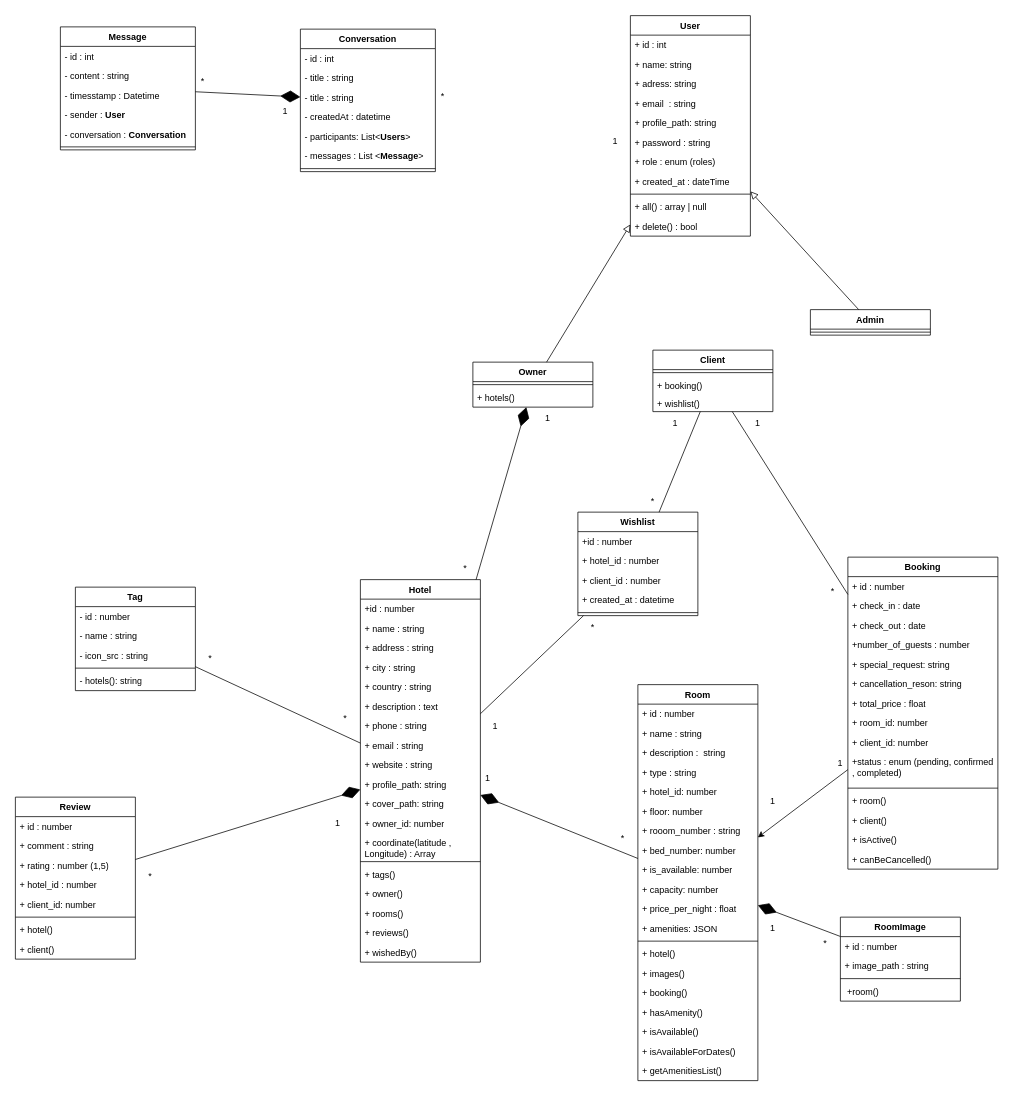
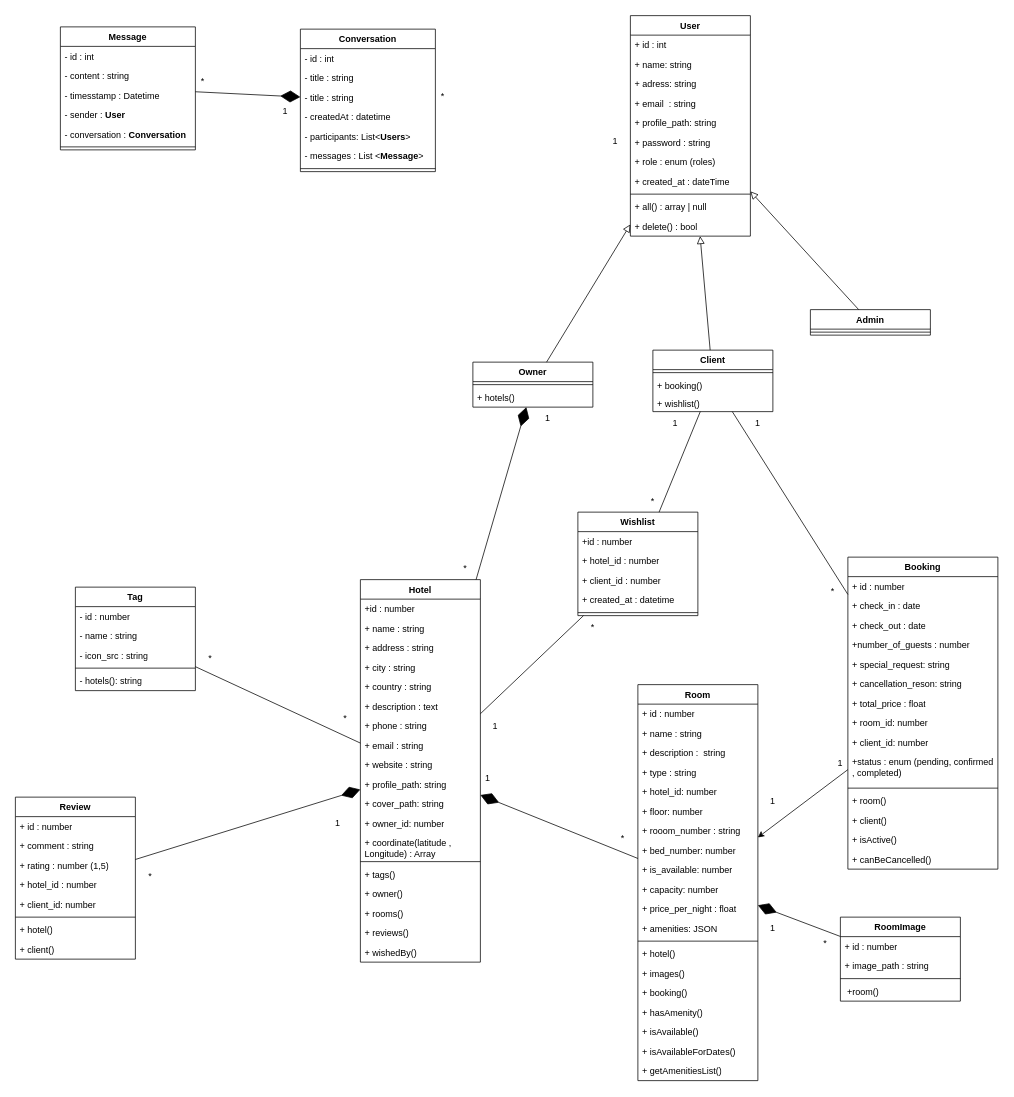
edge "Client" -> "User": added
